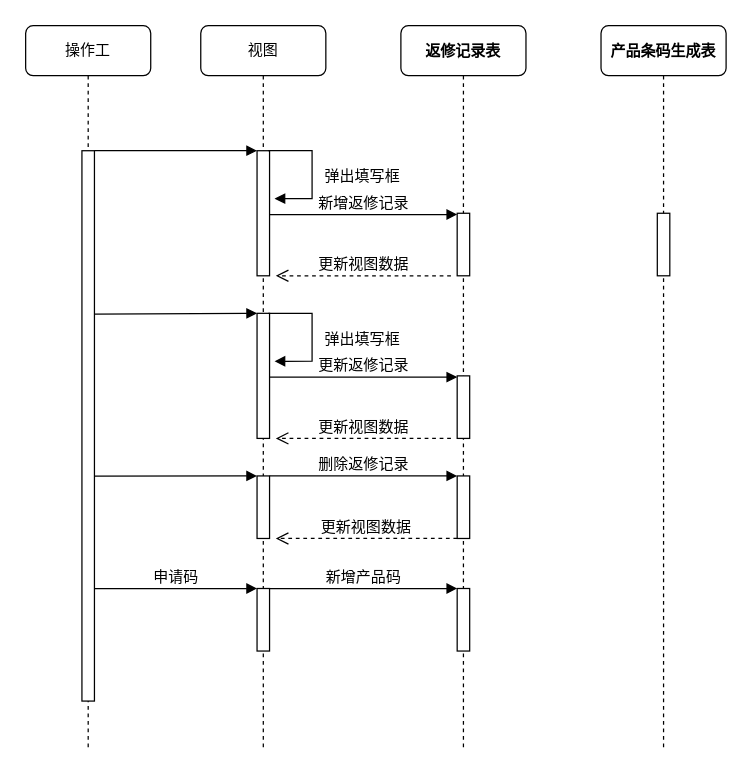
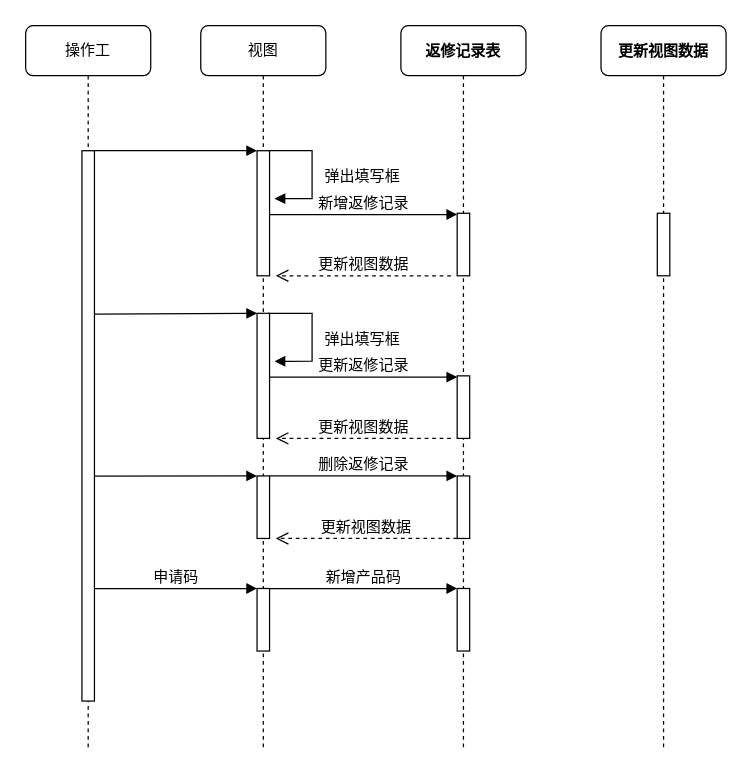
node "产品条码生成表 : Object : Object": label "产品条码生成表 : Object : Object" -> "更新视图数据 : Object : Object"
